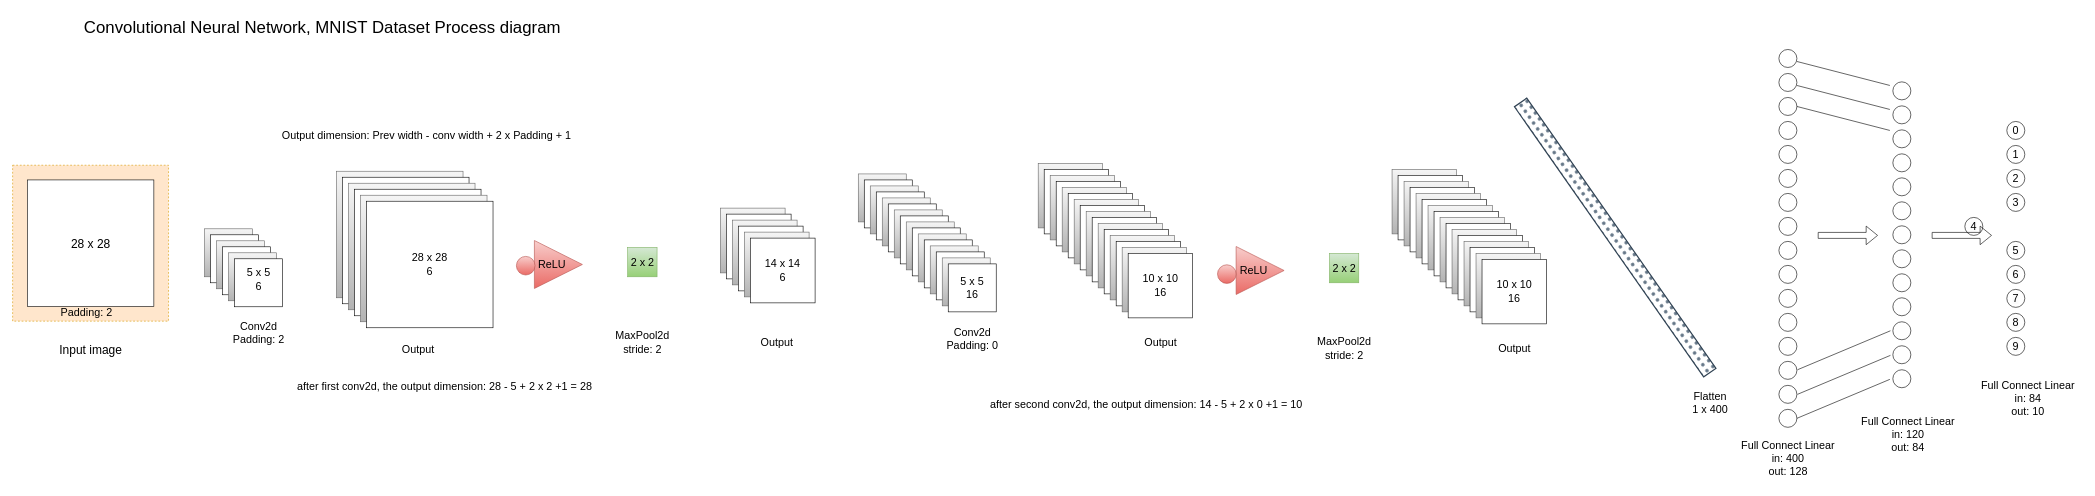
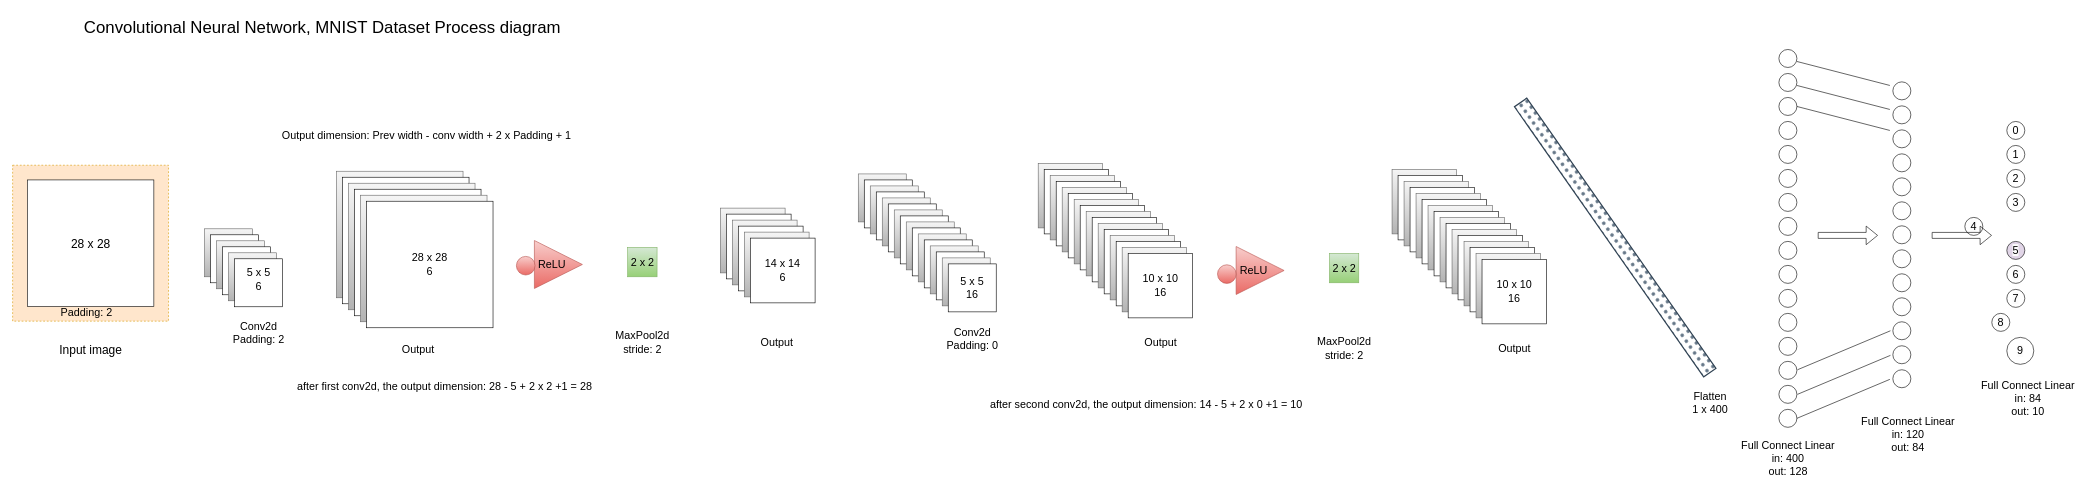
node "5": fillcolor #ffffff -> #e1d5e7
node "8": moved (2016, 323) -> (2001, 323)
node "9": size 18x18 -> 27x27
